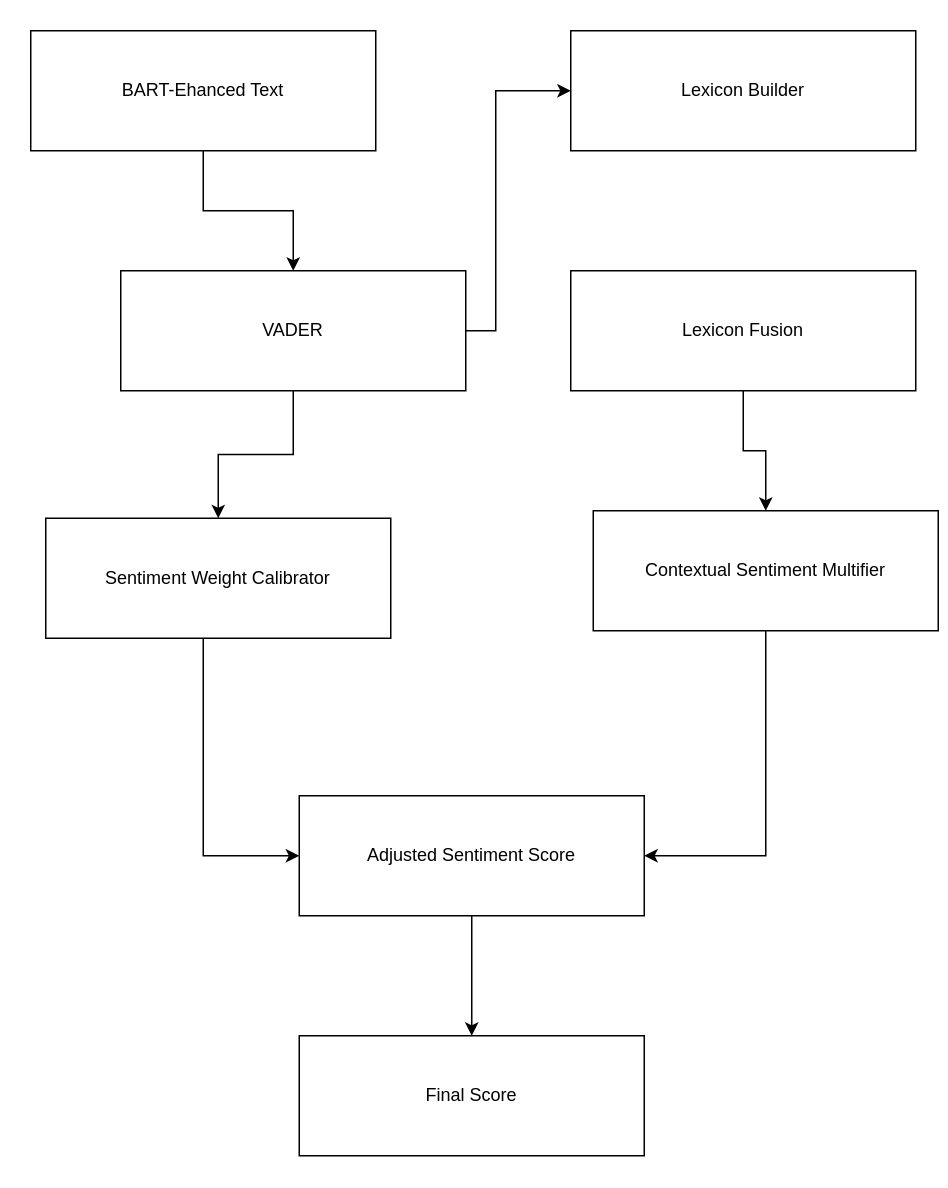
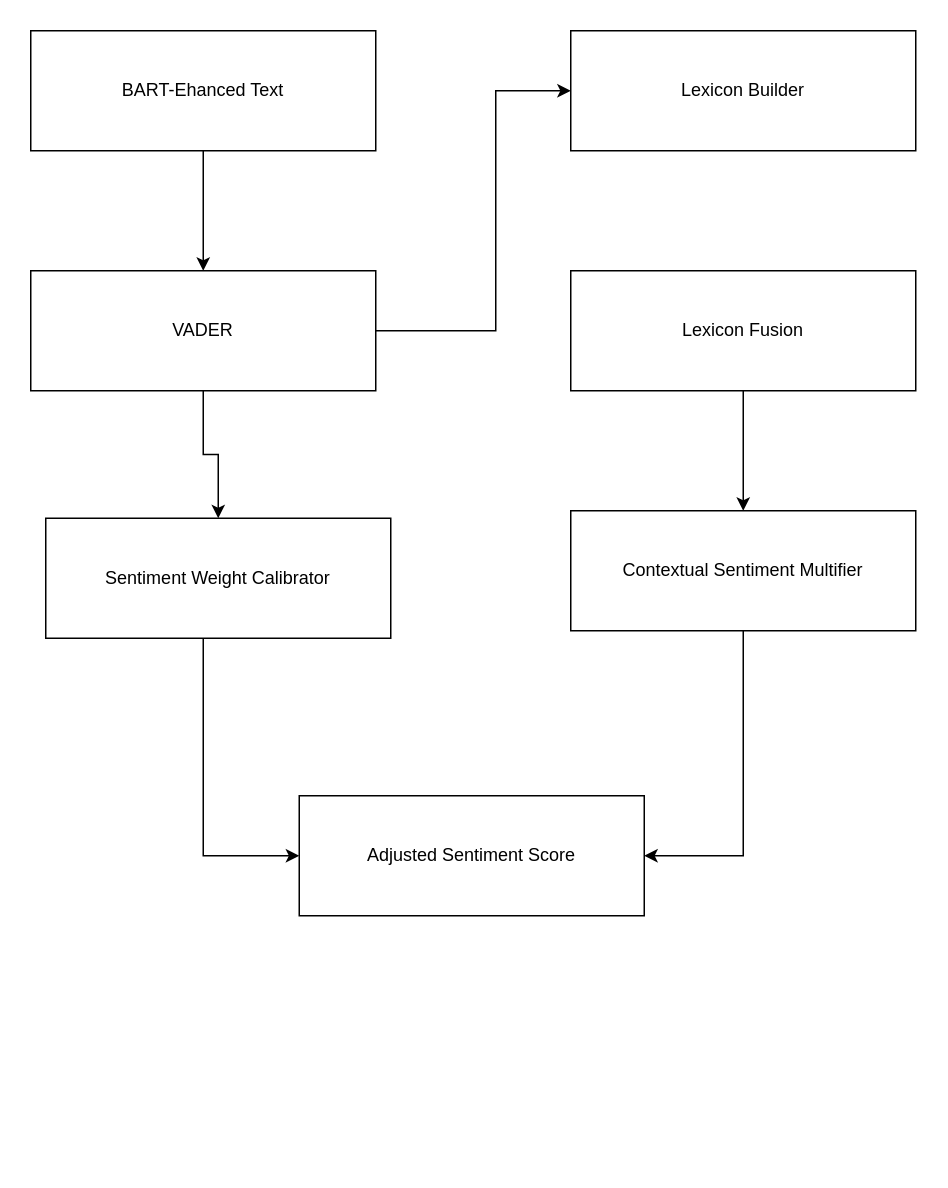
node "VADER": moved (293, 331) -> (203, 331)
node "Contextual Sentiment Multifier": moved (766, 571) -> (743, 571)
edge "Adjusted Sentiment Score" -> "Final Score": removed
node "Final Score": removed
